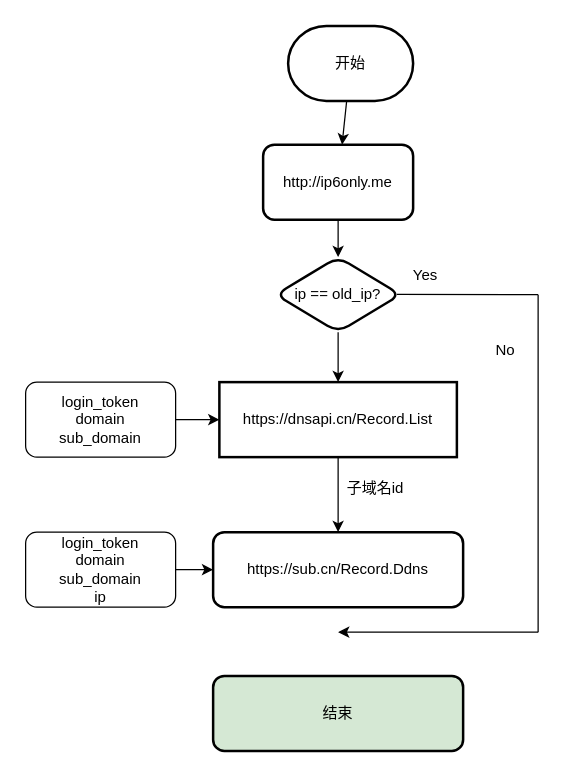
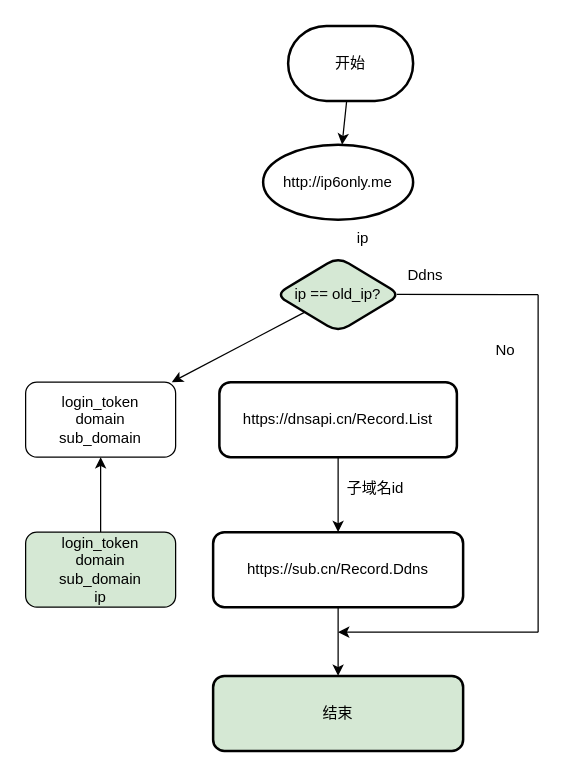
node "http://ip6only.me": shape rounded rectangle -> ellipse
edge "http://ip6only.me" -> "ip == old_ip?": removed
node "ip": added
node "Yes": label "Yes" -> "Ddns"
node "ip == old_ip?": fillcolor #ffffff -> #d5e8d4
edge "ip == old_ip?" -> "https://dnsapi.cn/Record.List": now "ip == old_ip?" -> "login_token domain sub_domain"
edge "login_token domain sub_domain" -> "https://dnsapi.cn/Record.List": removed
node "https://dnsapi.cn/Record.List": shape rectangle -> rounded rectangle
node "login_token domain sub_domain ip": fillcolor #ffffff -> #d5e8d4
edge "login_token domain sub_domain ip" -> "https://sub.cn/Record.Ddns": now "login_token domain sub_domain ip" -> "login_token domain sub_domain"
edge "https://sub.cn/Record.Ddns" -> "结束": added
